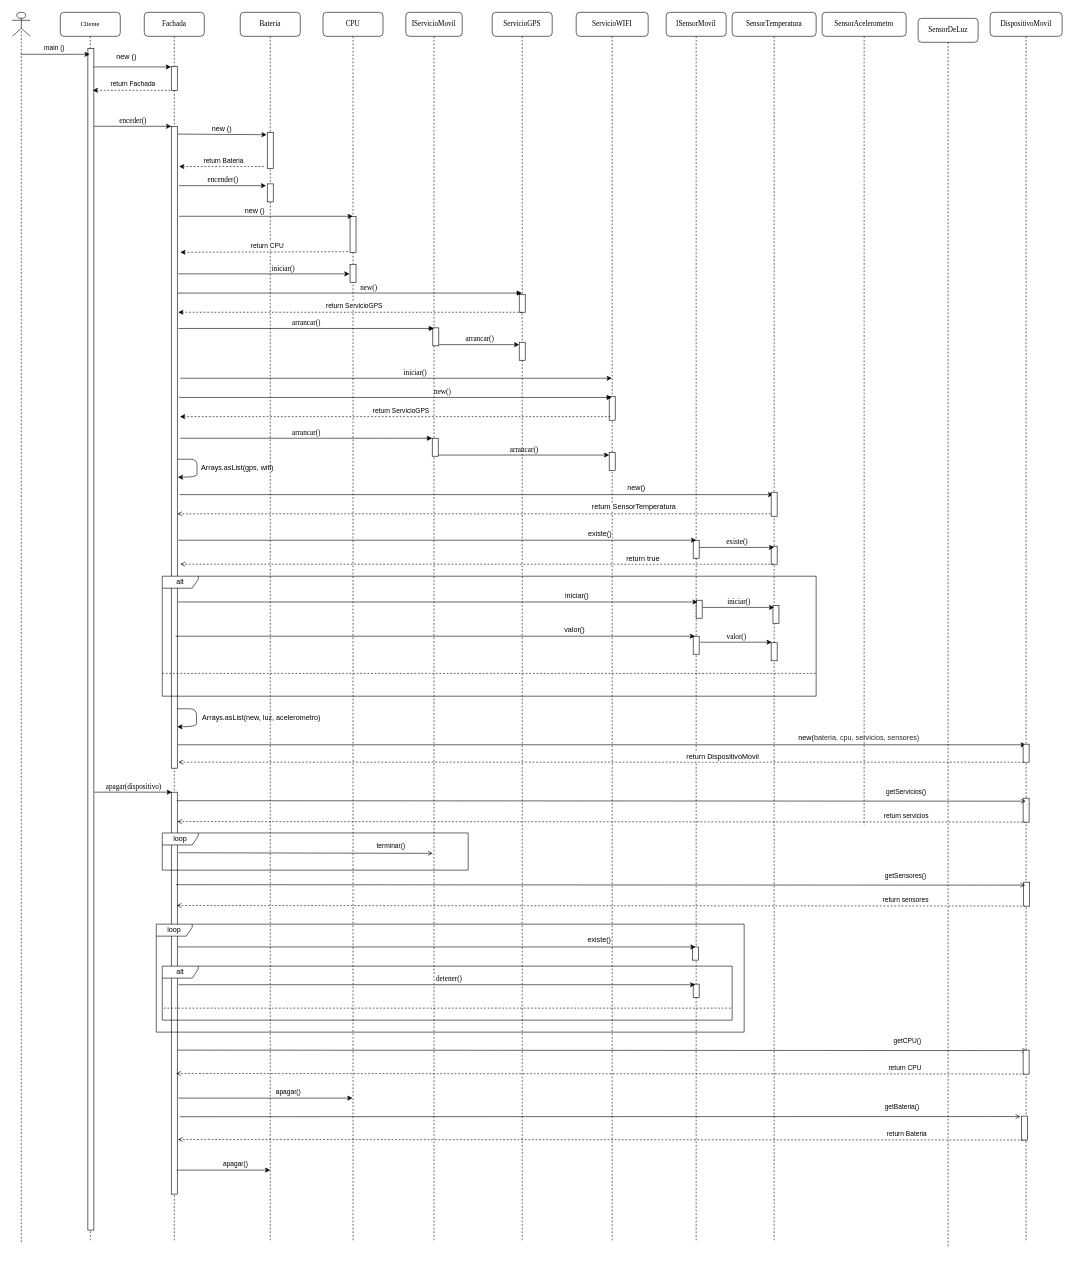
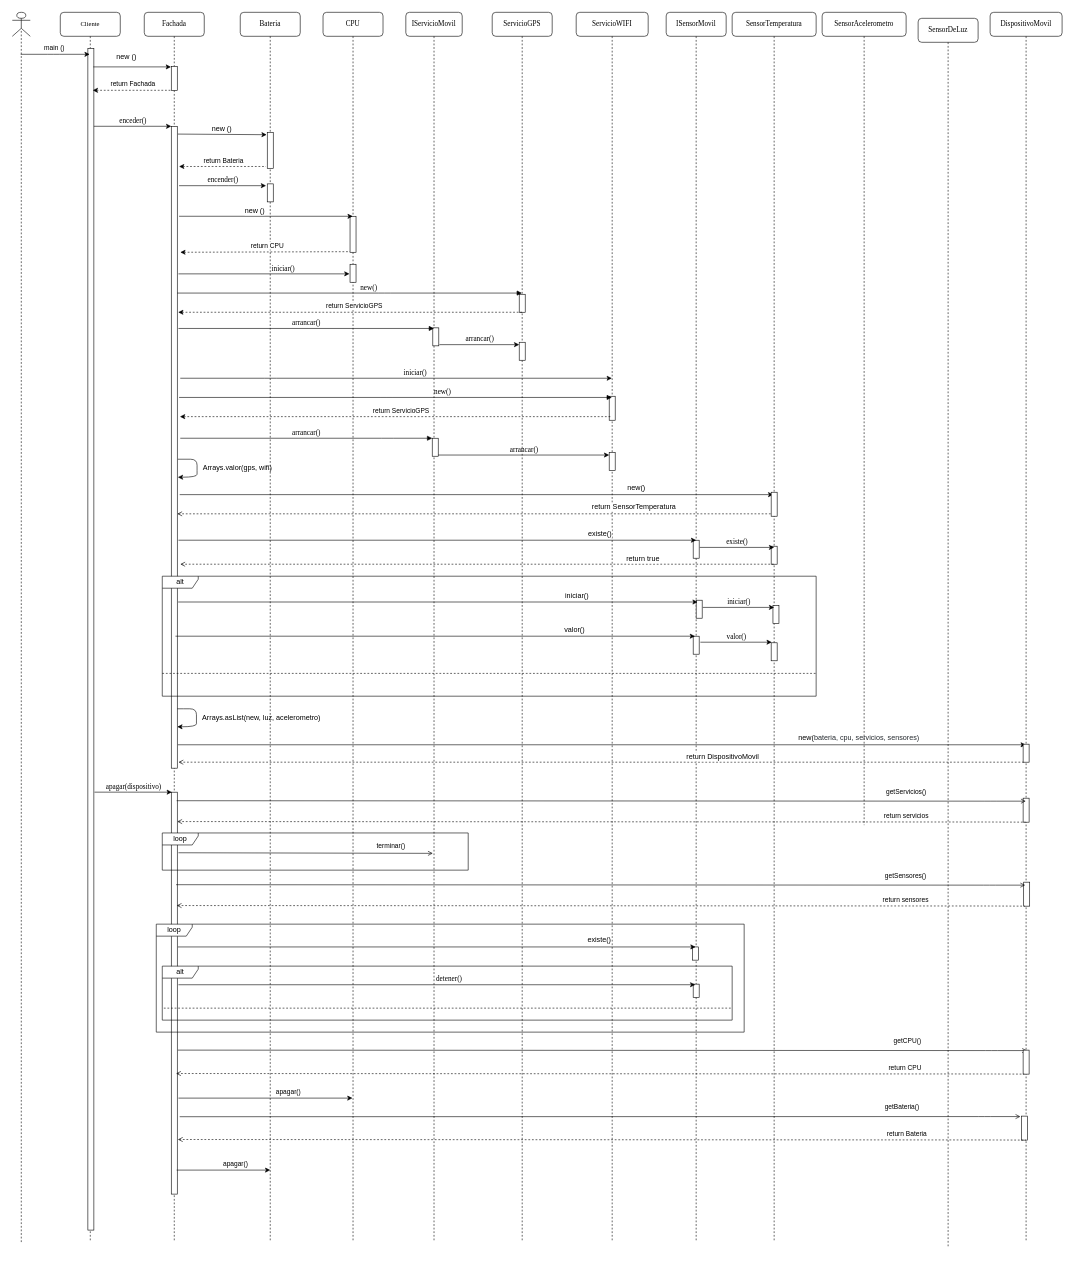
node "Arrays.asList(gps, wifi)": label "Arrays.asList(gps, wifi)" -> "Arrays.valor(gps, wifi)"
